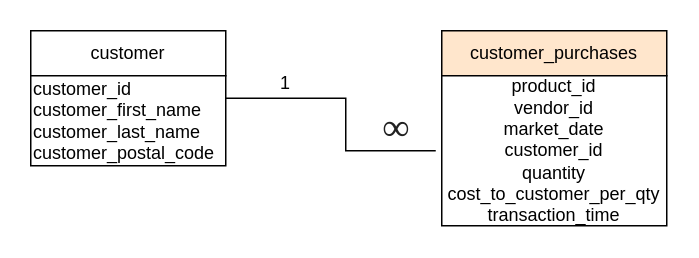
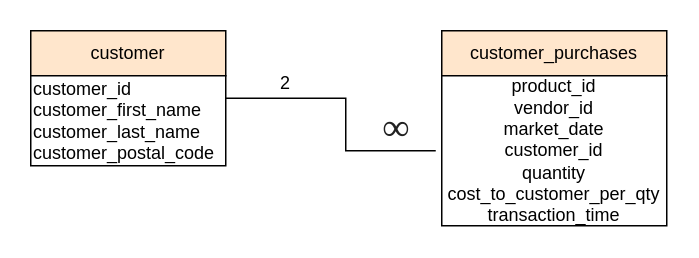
node "customer": fillcolor #ffffff -> #ffe6cc
node "1": label "1" -> "2"
